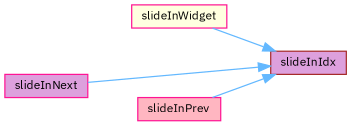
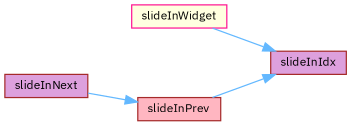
edge "slideInNext" -> "slideInIdx": now "slideInNext" -> "slideInPrev"
node "slideInNext": color deeppink -> brown
node "slideInPrev": color deeppink -> brown
